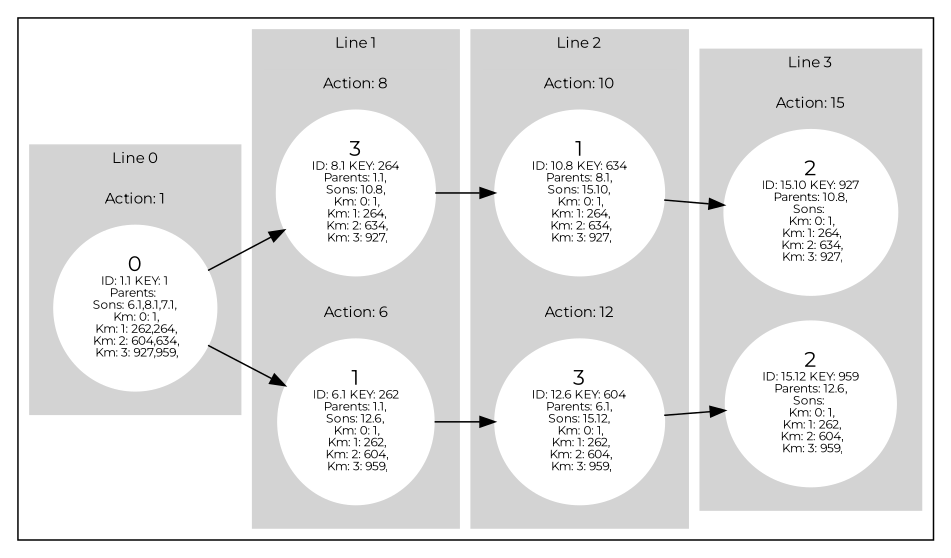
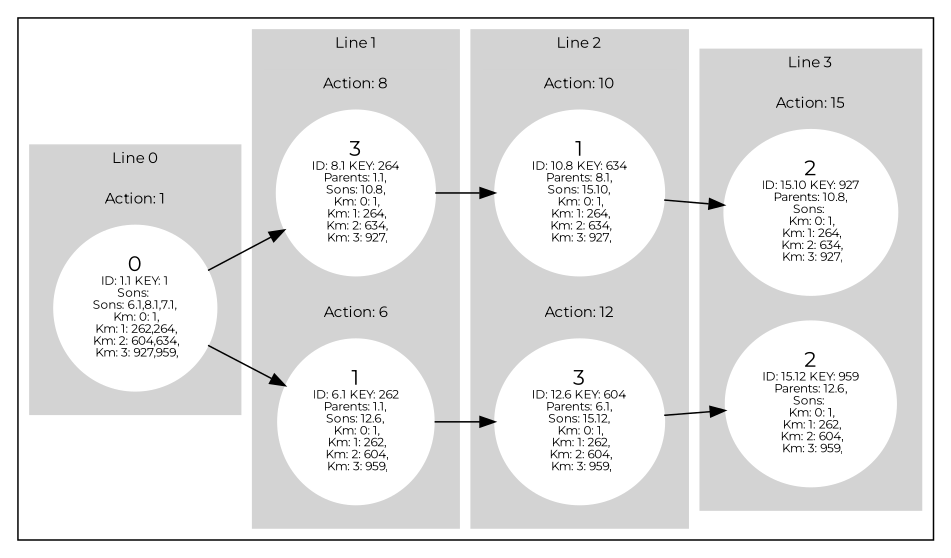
node "0": text "Parents:" -> "Sons:"
